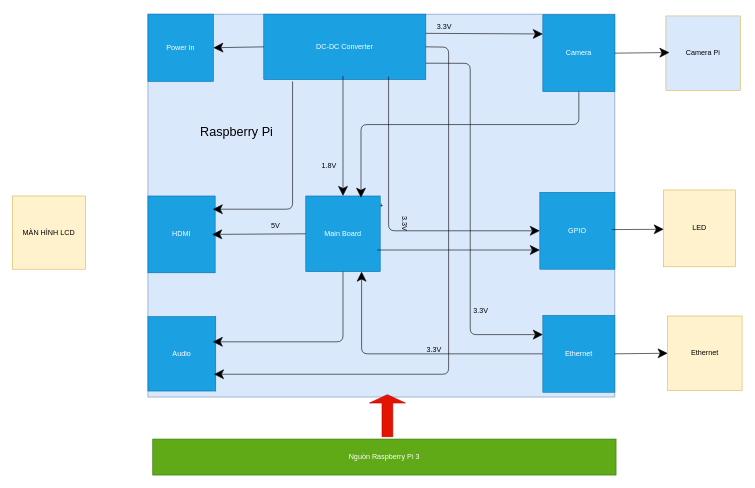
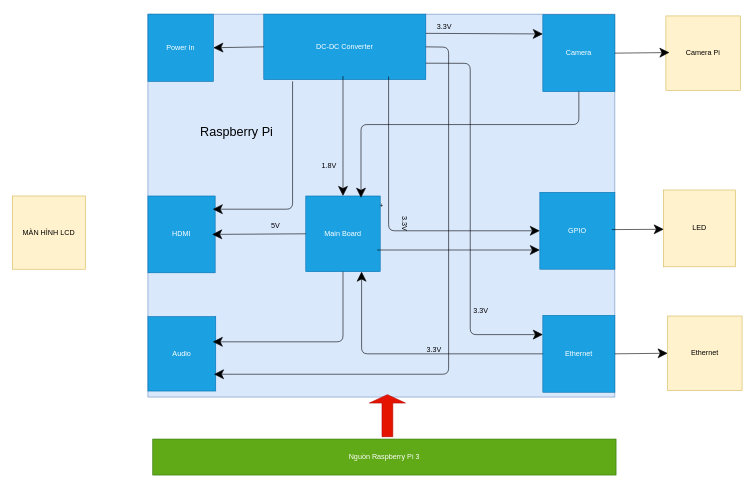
node "Camera Pi": fillcolor #dae8fc -> #fff2cc
